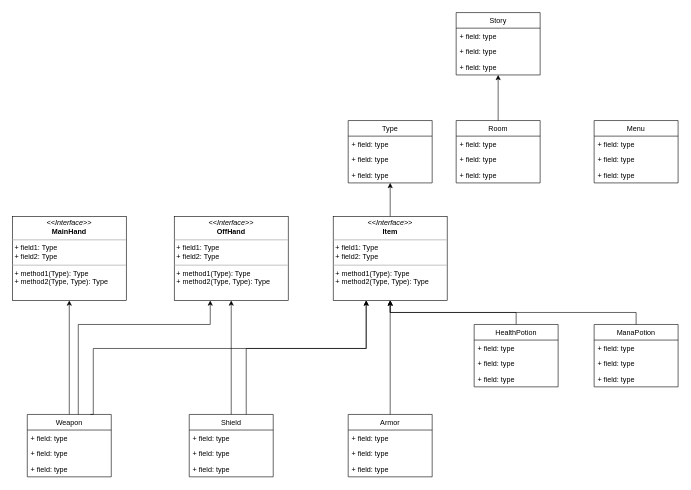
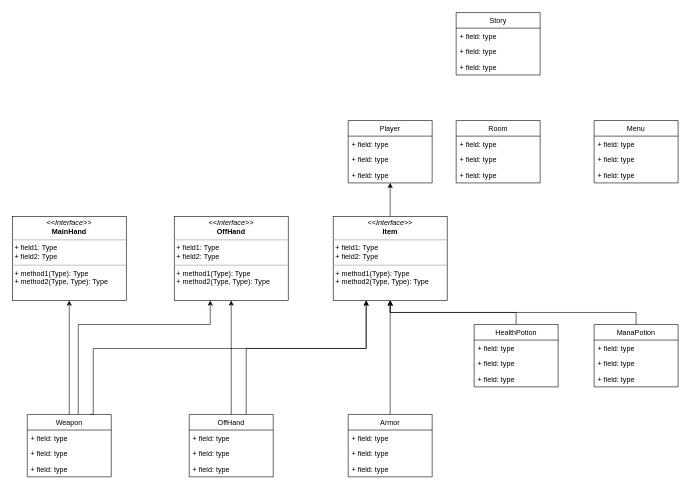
edge "Room" -> "Story": removed
node "Type": label "Type" -> "Player"
node "Shield": label "Shield" -> "OffHand"
